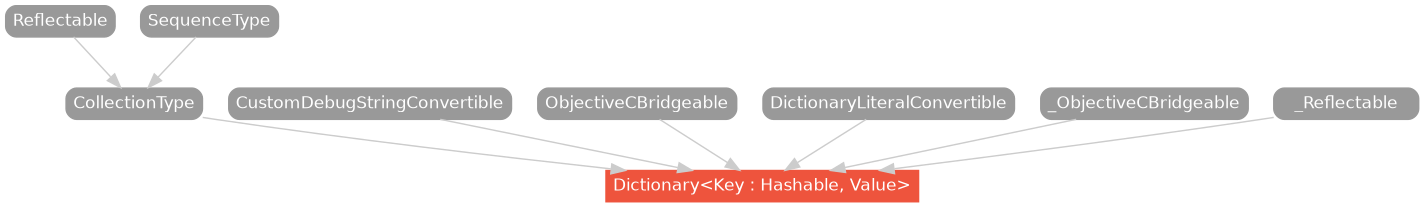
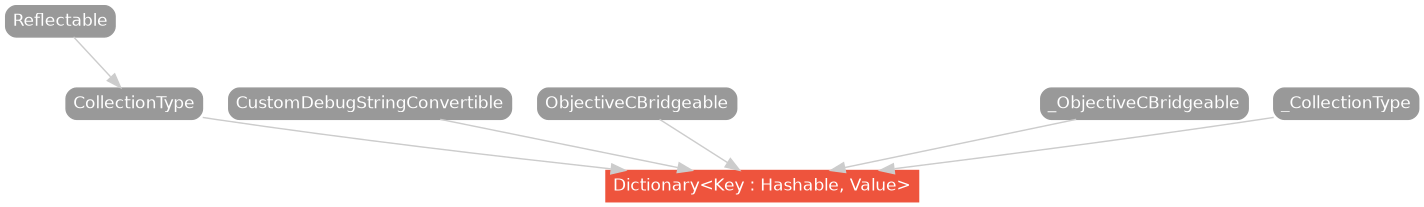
node "SequenceType": removed
node "DictionaryLiteralConvertible": removed
node "_Reflectable": label "_Reflectable" -> "_CollectionType"
